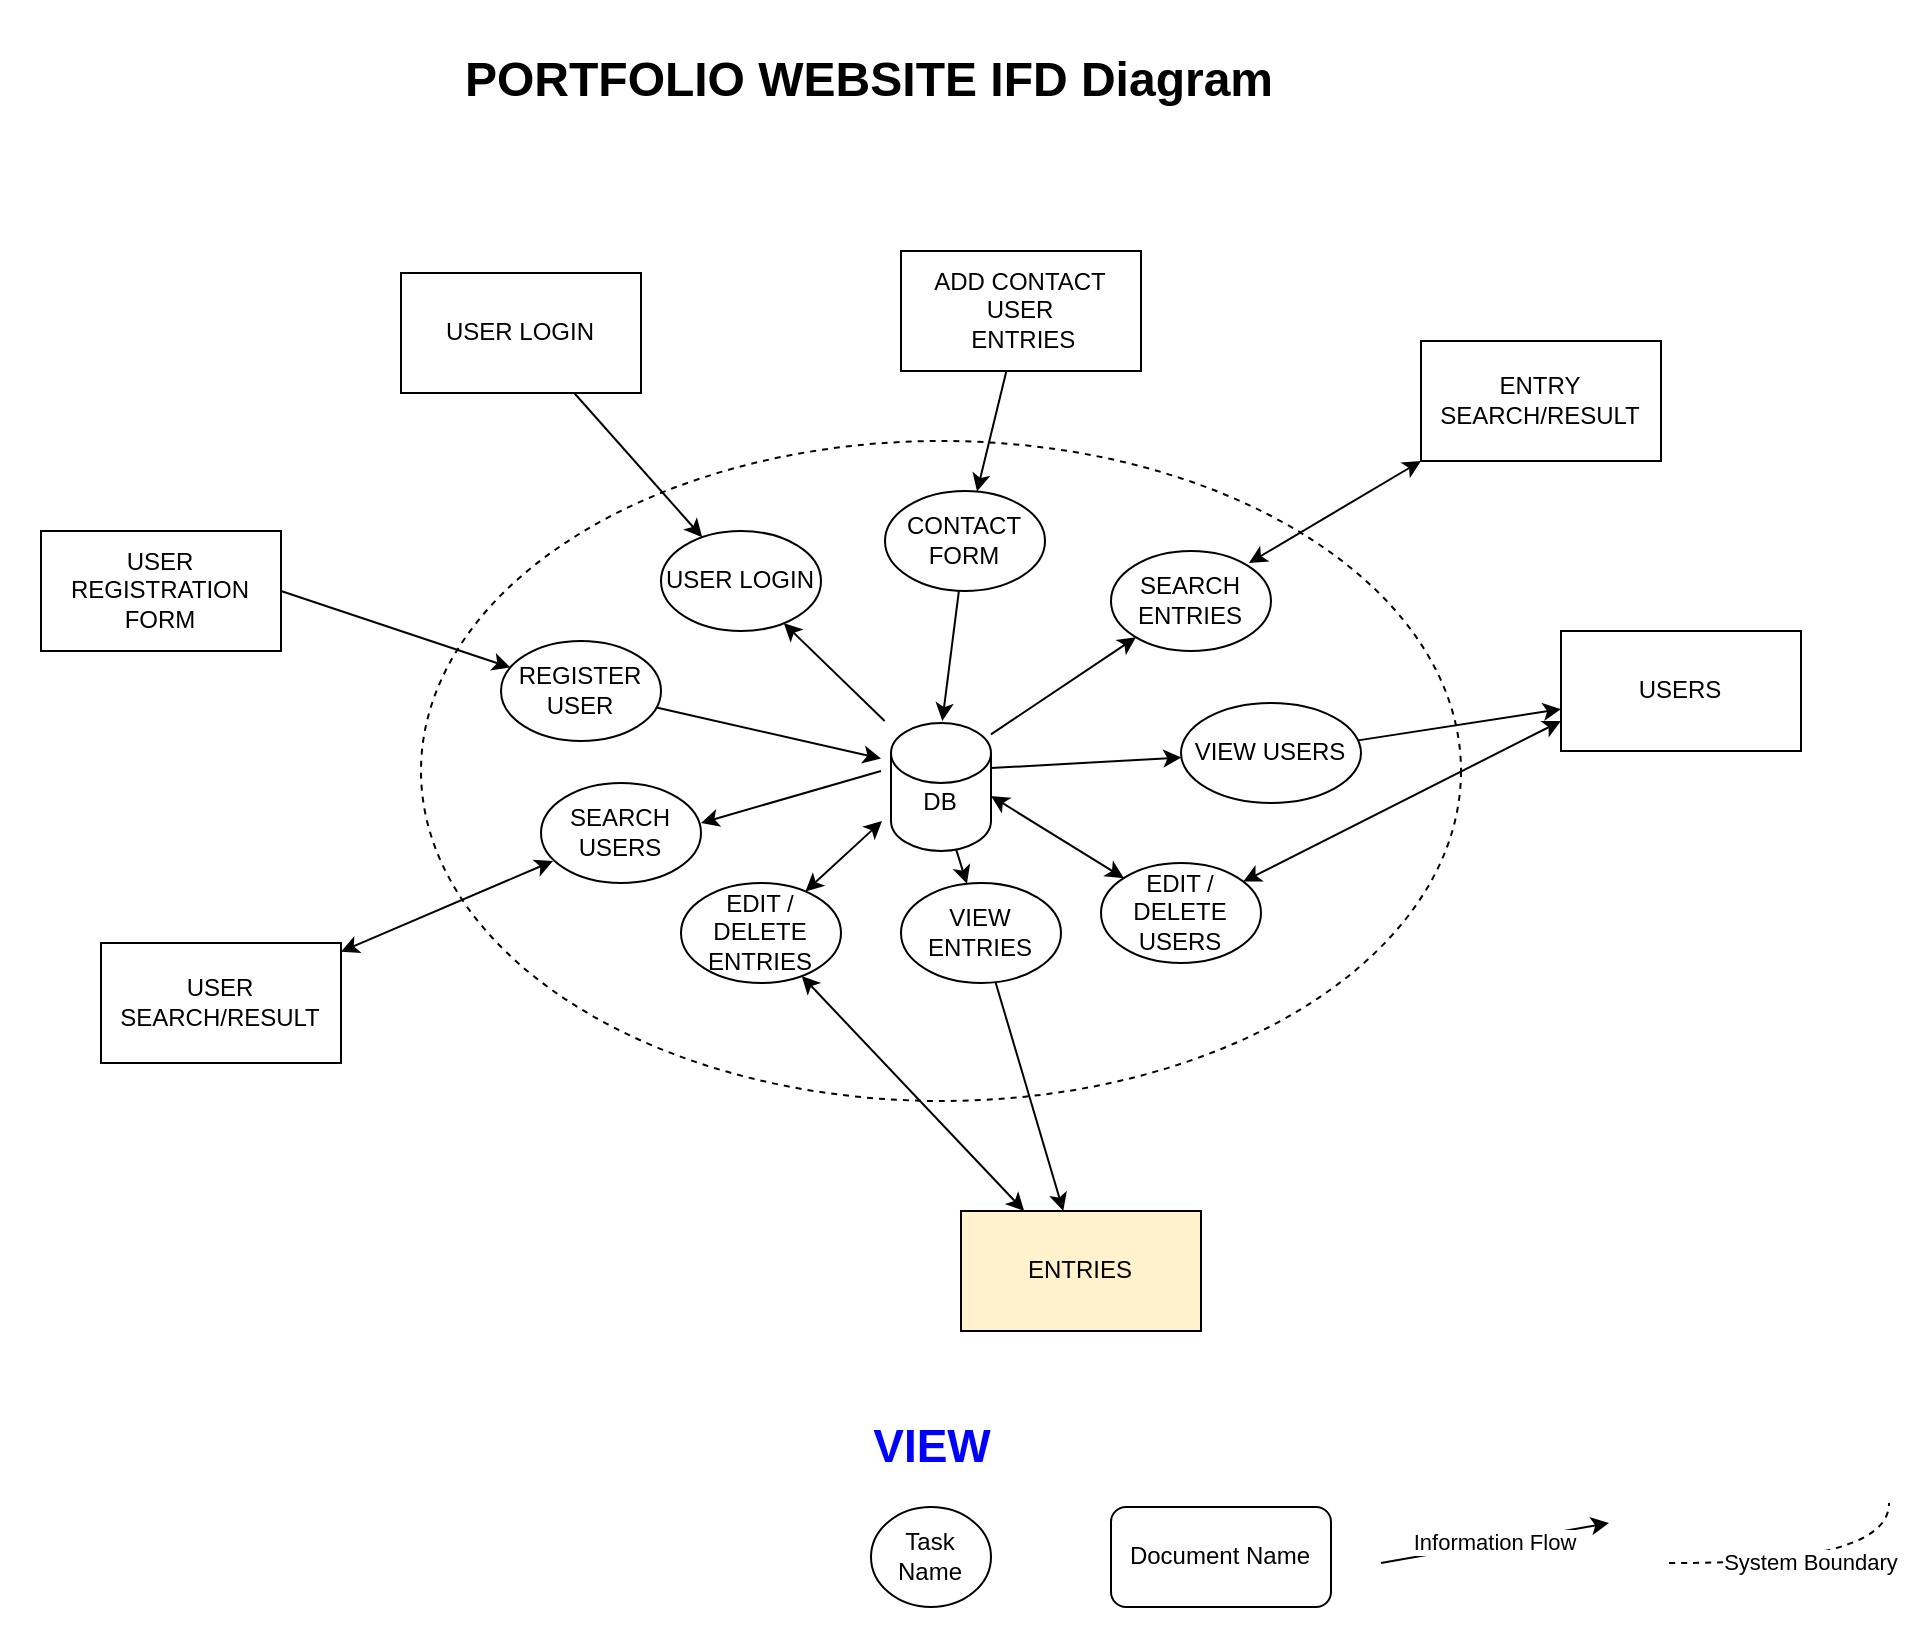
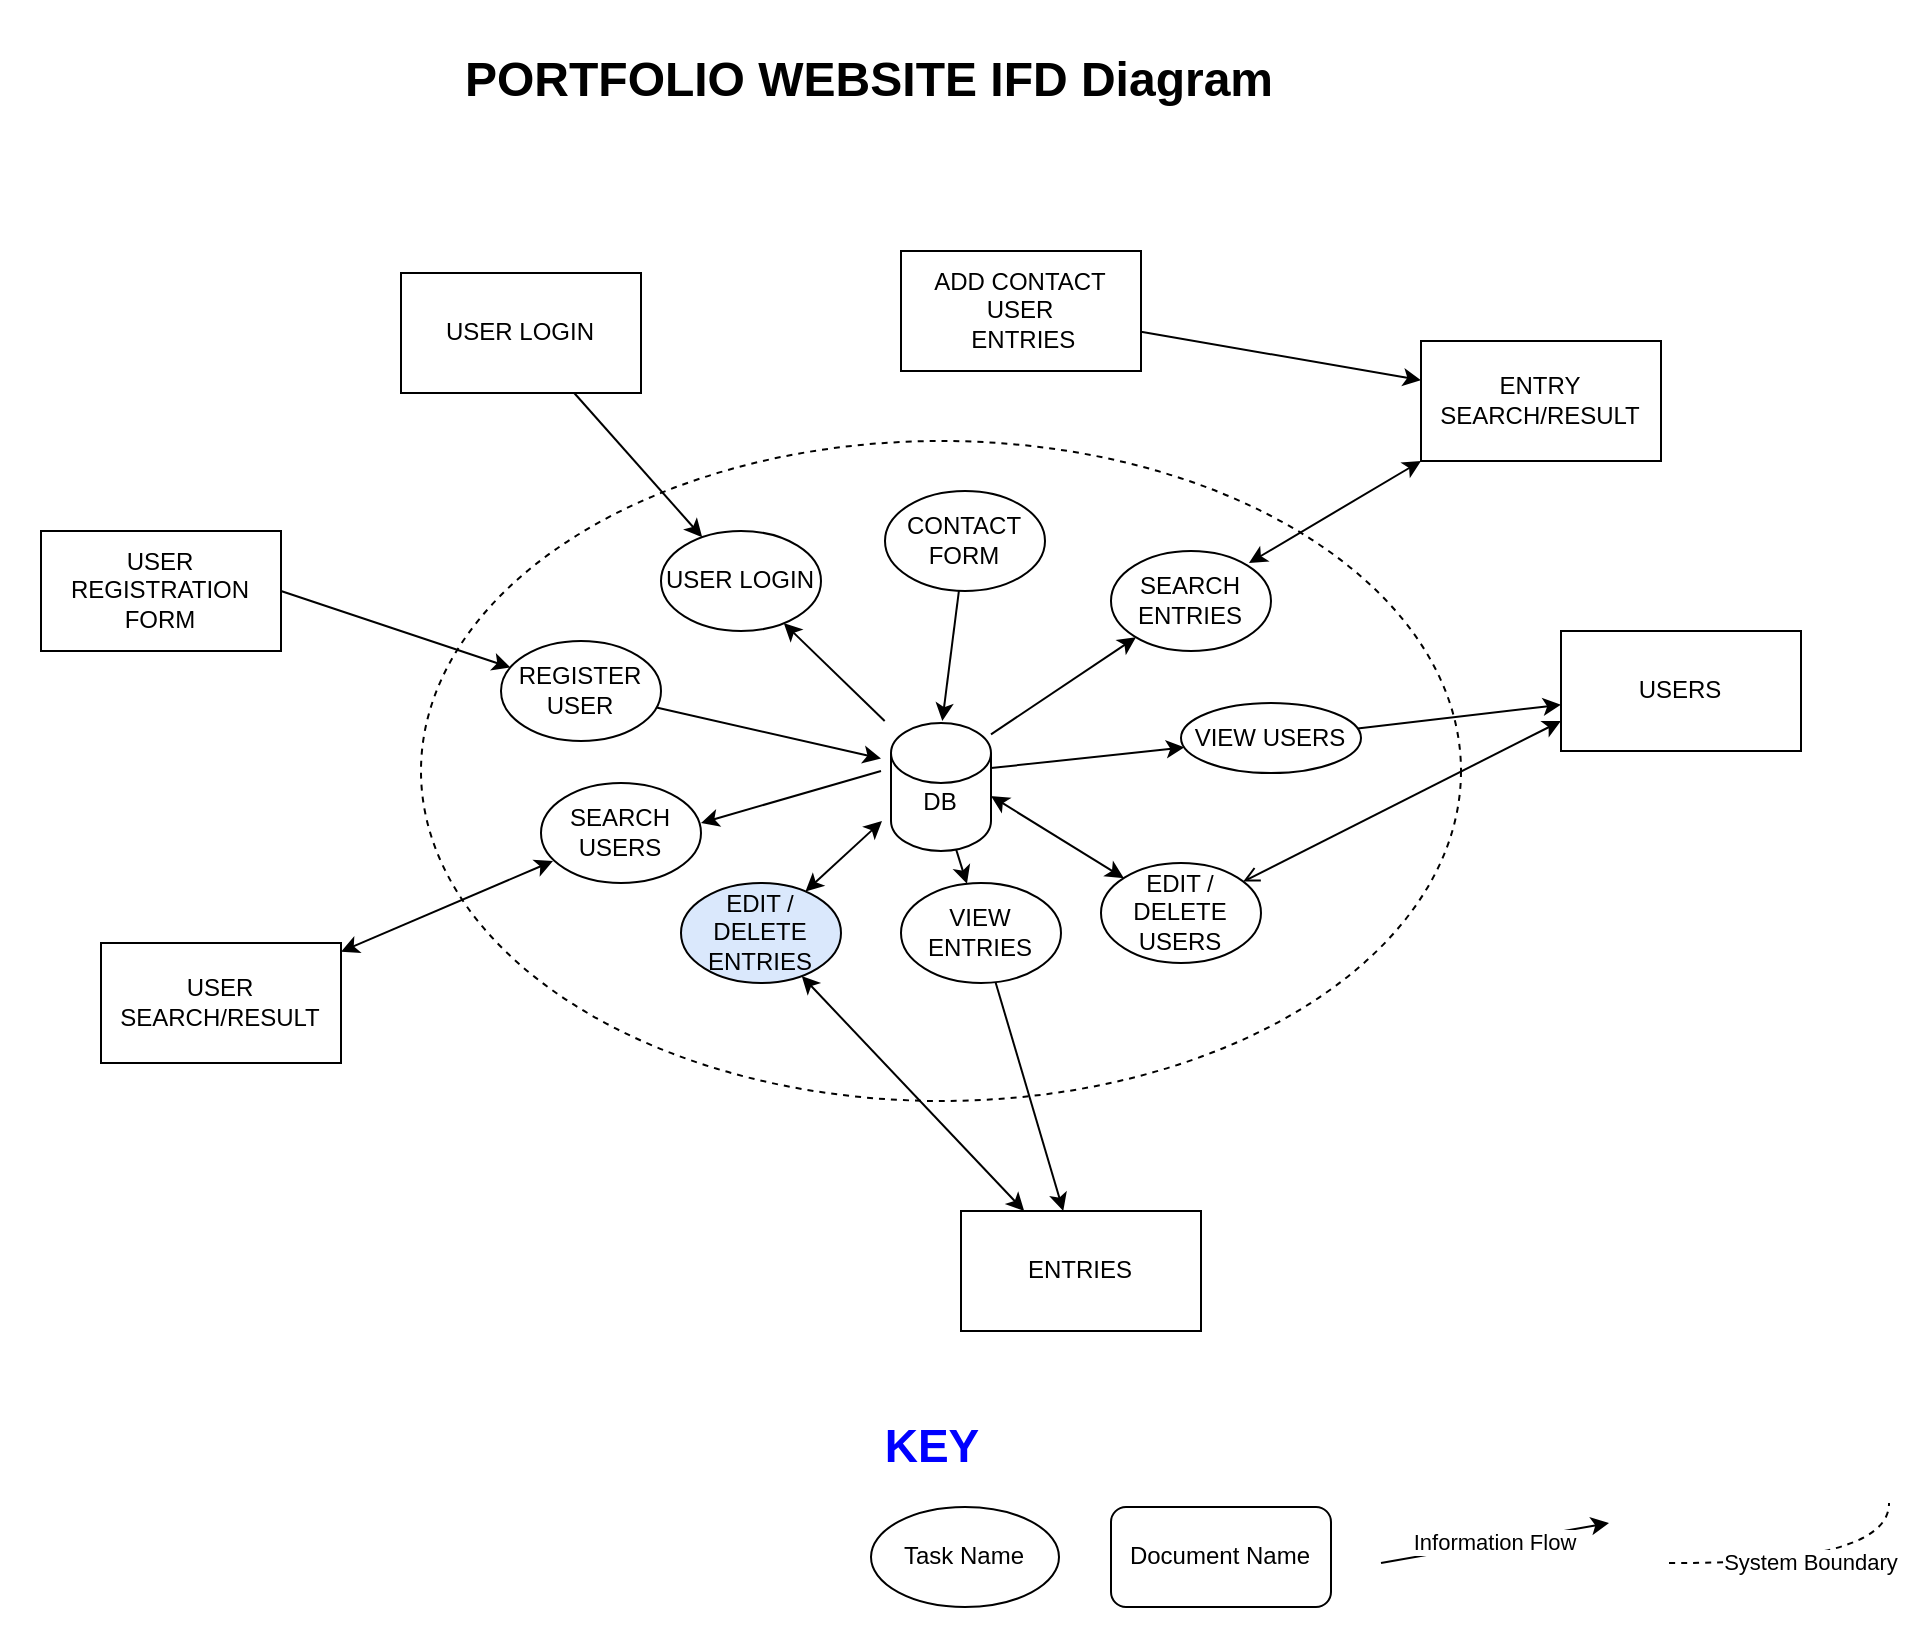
edge "ADD CONTACT USER ENTRIES" -> "CONTACT FORM": now "ADD CONTACT USER ENTRIES" -> "ENTRY SEARCH/RESULT"
node "VIEW USERS": size 180x100 -> 180x70
edge "USERS" -- "EDIT / DELETE USERS": arrowhead classic -> open
node "EDIT / DELETE ENTRIES": fillcolor #ffffff -> #dae8fc
node "ENTRIES": fillcolor #fff2cc -> #ffffff
node "VIEW": label "VIEW" -> "KEY"
node "Task Name": size 120x100 -> 188x100
